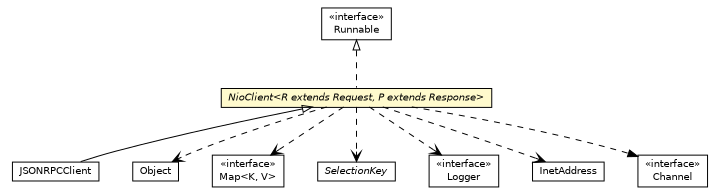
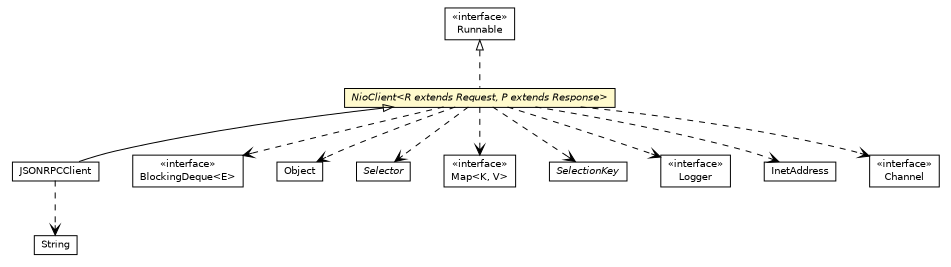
edge "NioClient<R extends Request, P extends Response>" -> "Channel": arrowhead normal -> open
node "BlockingDeque<E>": added
node "Selector": added
node "String": added
